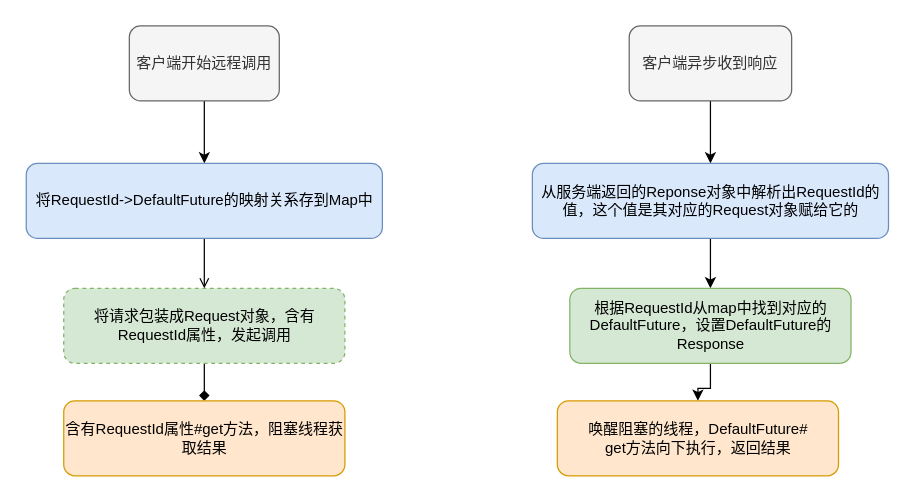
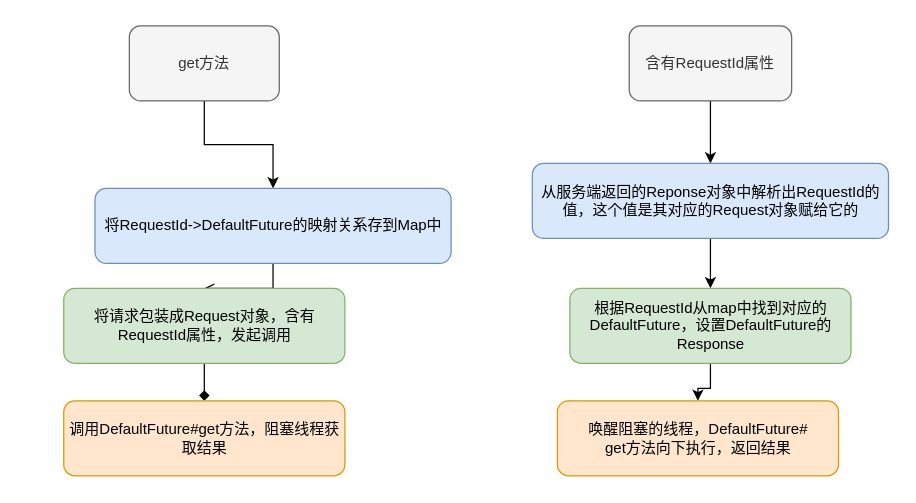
node "客户端开始远程调用": label "客户端开始远程调用" -> "get方法"
node "客户端异步收到响应": label "客户端异步收到响应" -> "含有RequestId属性"
node "将RequestId->DefaultFuture的映射关系存到Map中": moved (204, 201) -> (273, 226)
node "将请求包装成Request对象，含有RequestId属性，发起调用": style dashed -> solid
node "含有RequestId属性#get方法，阻塞线程获取结果": label "含有RequestId属性#get方法，阻塞线程获取结果" -> "调用DefaultFuture#get方法，阻塞线程获取结果"
